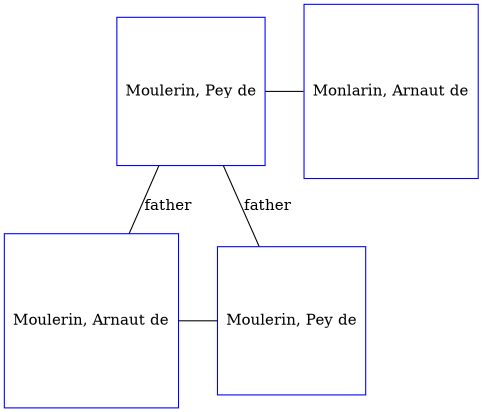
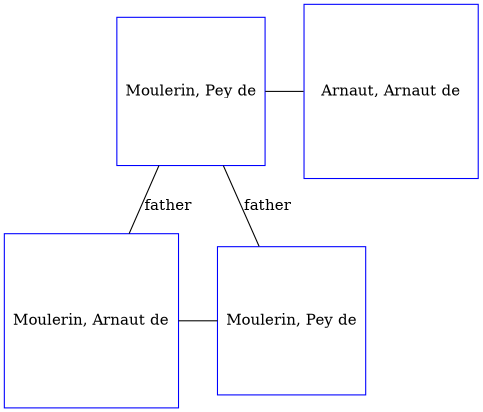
node "Monlarin, Arnaut de": label "Monlarin, Arnaut de" -> "Arnaut, Arnaut de"
